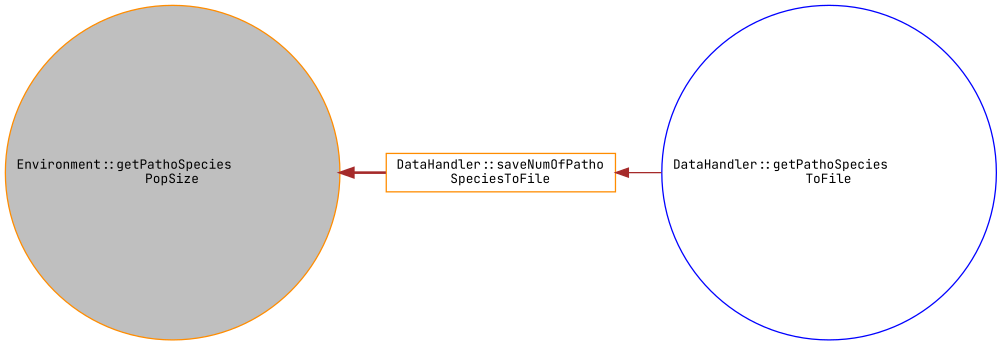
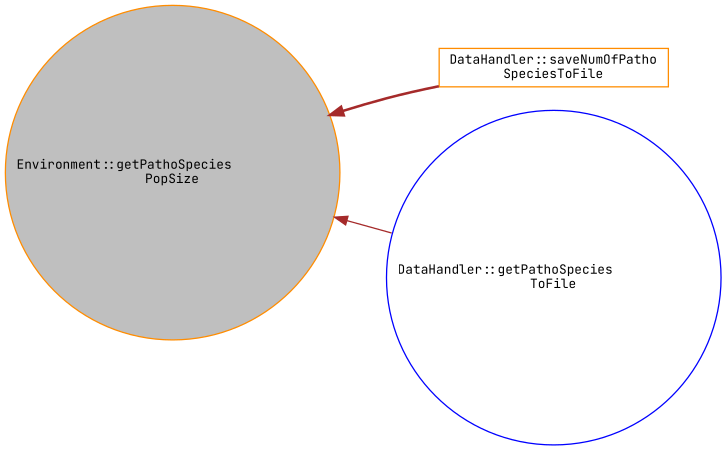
edge "DataHandler::getPathoSpecies ToFile" -> "DataHandler::saveNumOfPatho SpeciesToFile": now "DataHandler::getPathoSpecies ToFile" -> "Environment::getPathoSpecies PopSize"
